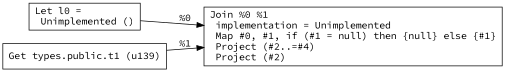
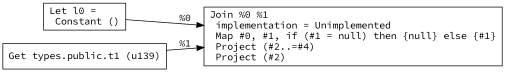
node "Let l0 = Unimplemented ()": label "Let l0 = Unimplemented ()" -> "Let l0 = Constant ()"
